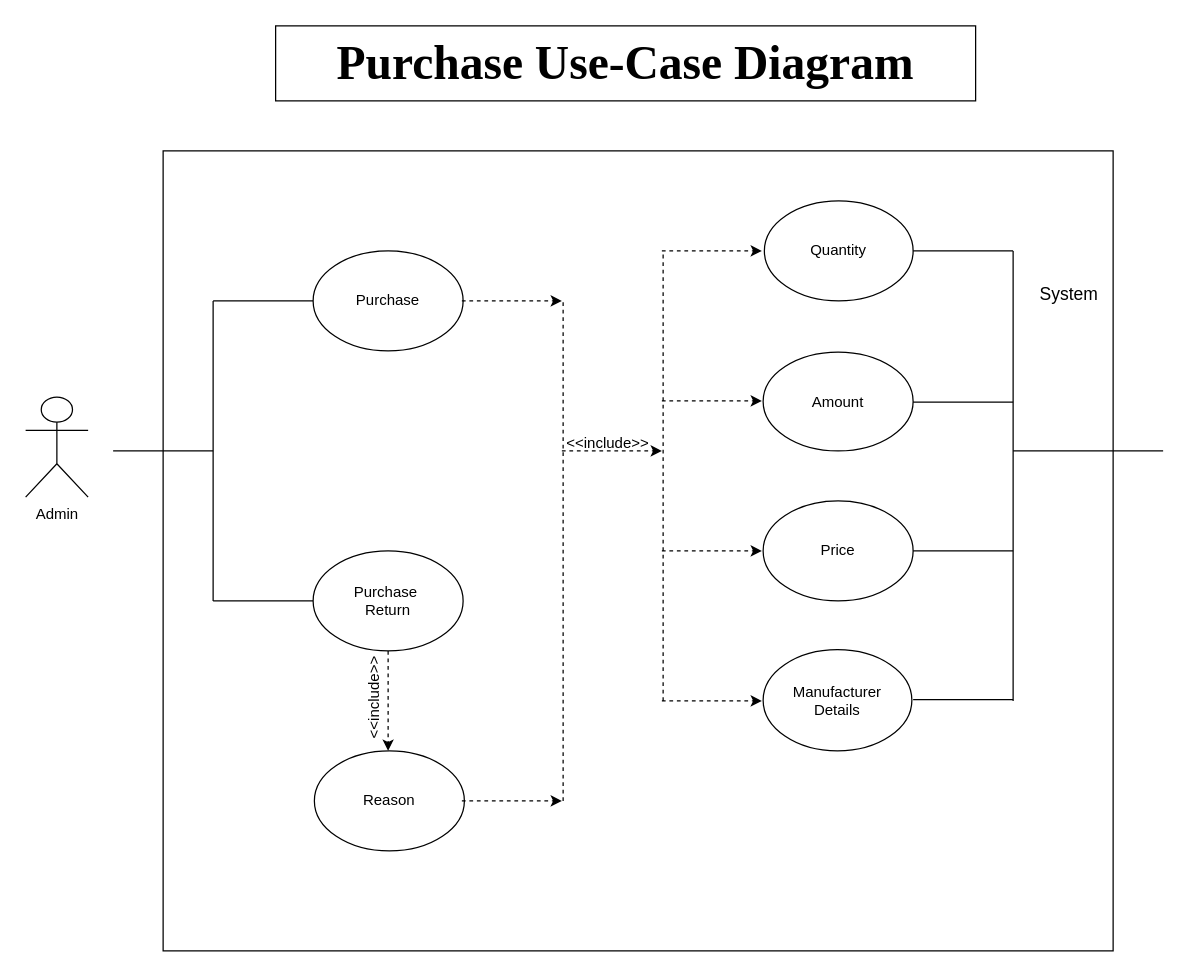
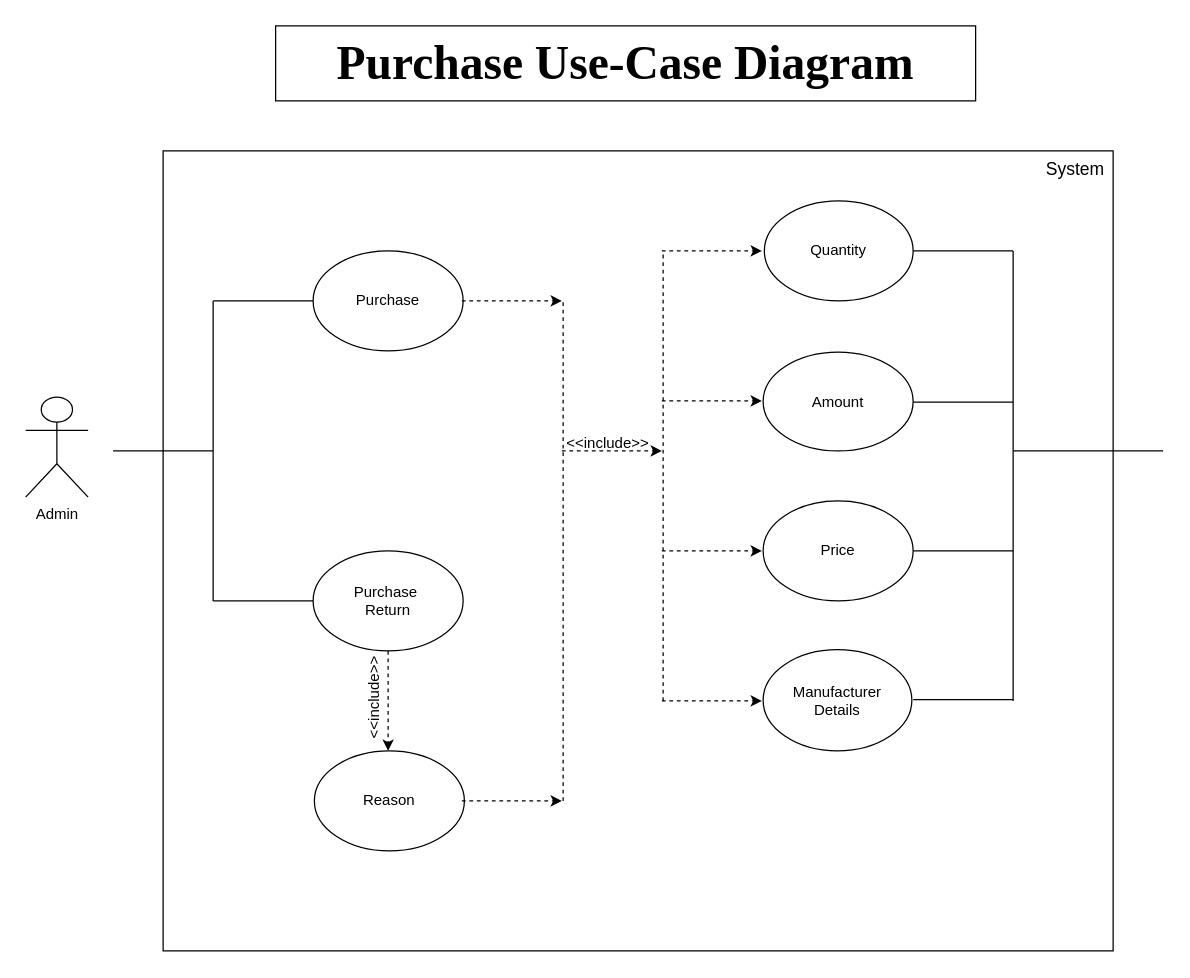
node "System": moved (1069, 294) -> (1076, 169)
